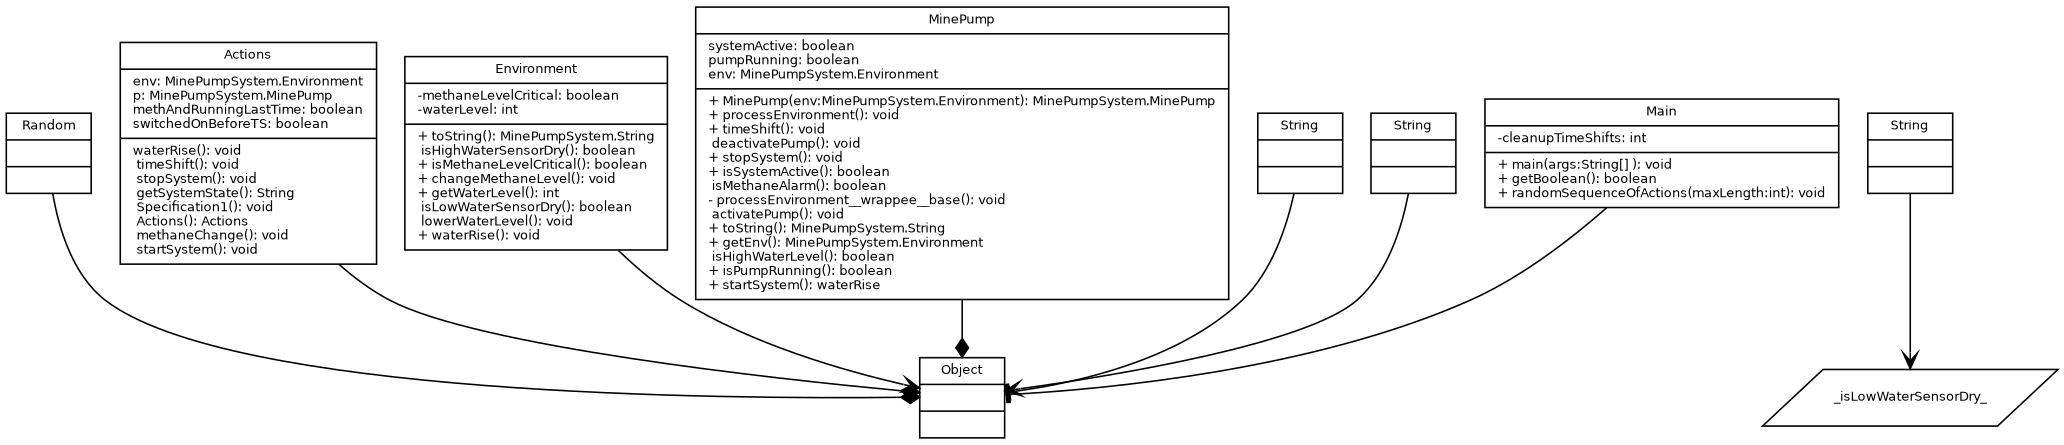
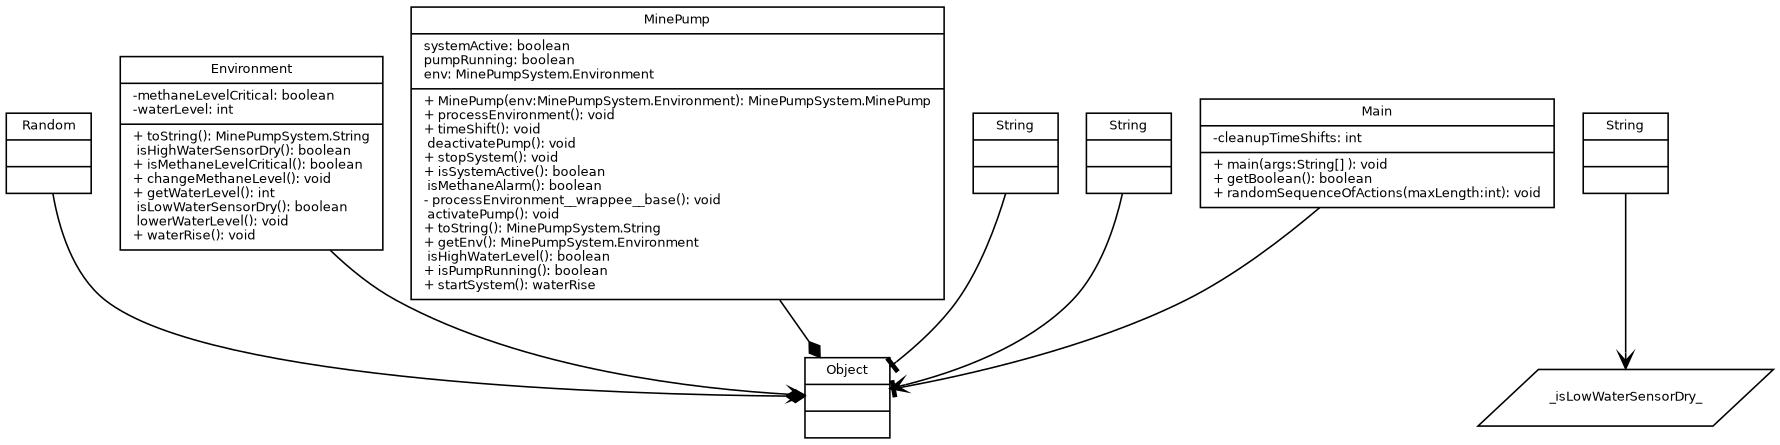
node "Actions": removed
